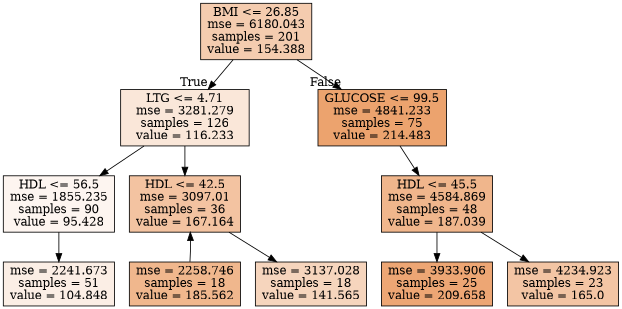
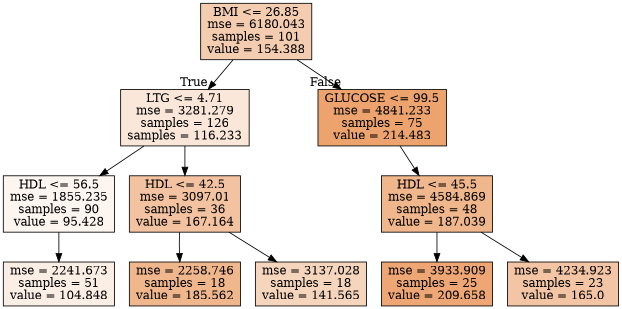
node "BMI <= 26.85 mse = 6180.043 samples = 201 value = 154.388": label "BMI <= 26.85 mse = 6180.043 samples = 201 value = 154.388" -> "BMI <= 26.85 mse = 6180.043 samples = 101 value = 154.388"
node "LTG <= 4.71 mse = 3281.279 samples = 126 value = 116.233": label "LTG <= 4.71 mse = 3281.279 samples = 126 value = 116.233" -> "LTG <= 4.71 mse = 3281.279 samples = 126 samples = 116.233"
edge "mse = 2258.746 samples = 18 value = 185.562" -> "HDL <= 42.5 mse = 3097.01 samples = 36 value = 167.164": reversed
node "mse = 3933.906 samples = 25 value = 209.658": label "mse = 3933.906 samples = 25 value = 209.658" -> "mse = 3933.909 samples = 25 value = 209.658"
